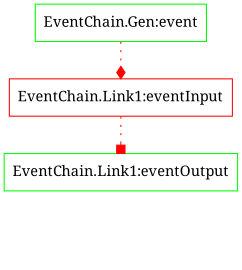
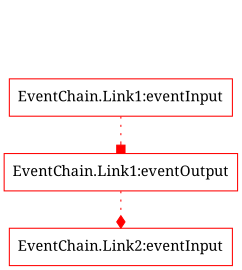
node "EventChain.Gen:event": removed
node "EventChain.Link1:eventOutput": color green -> red
node "EventChain.Link2:eventInput": added
